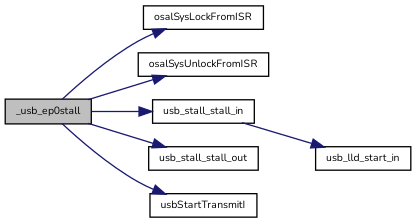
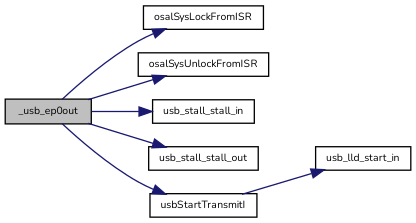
node "_usb_ep0stall": label "_usb_ep0stall" -> "_usb_ep0out"
edge "usb_stall_stall_in" -> "usb_lld_start_in": now "usbStartTransmitI" -> "usb_lld_start_in"
